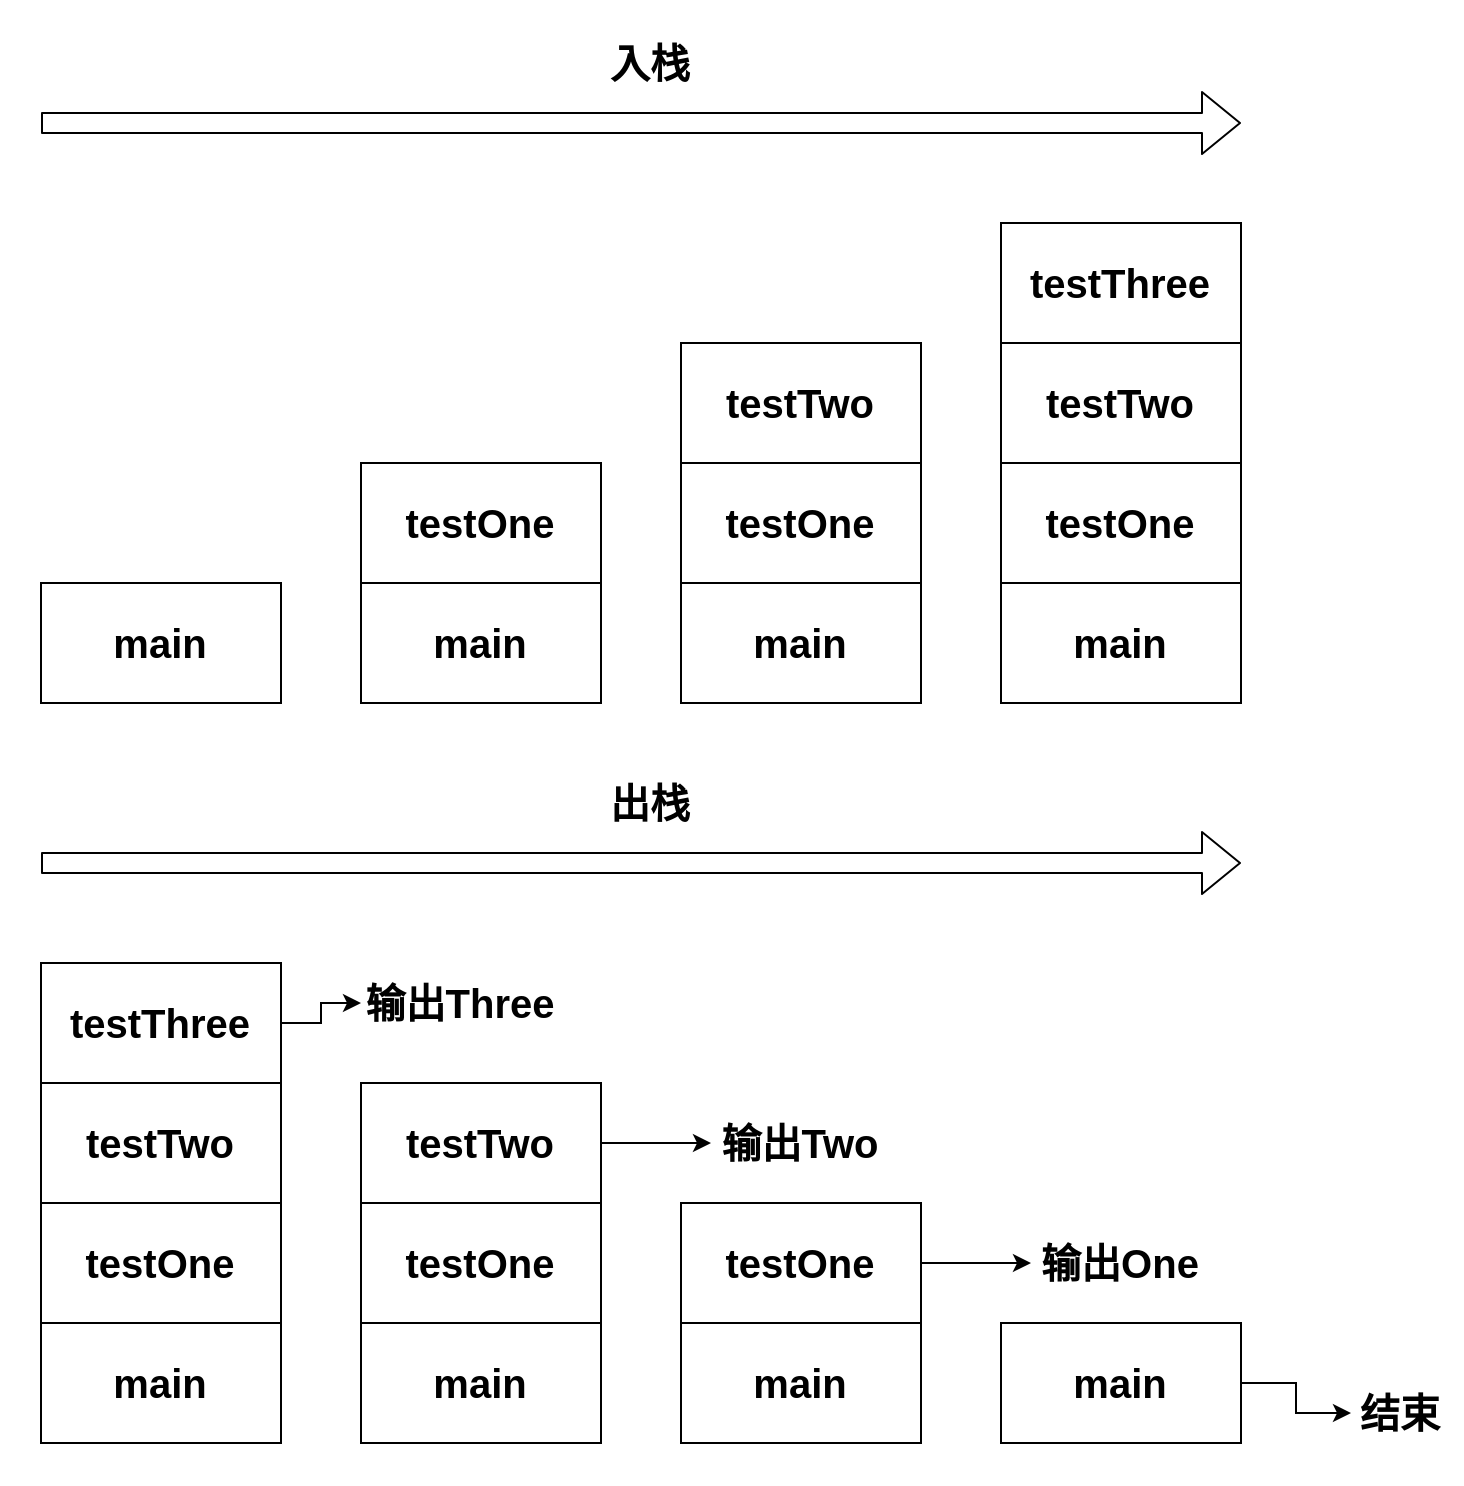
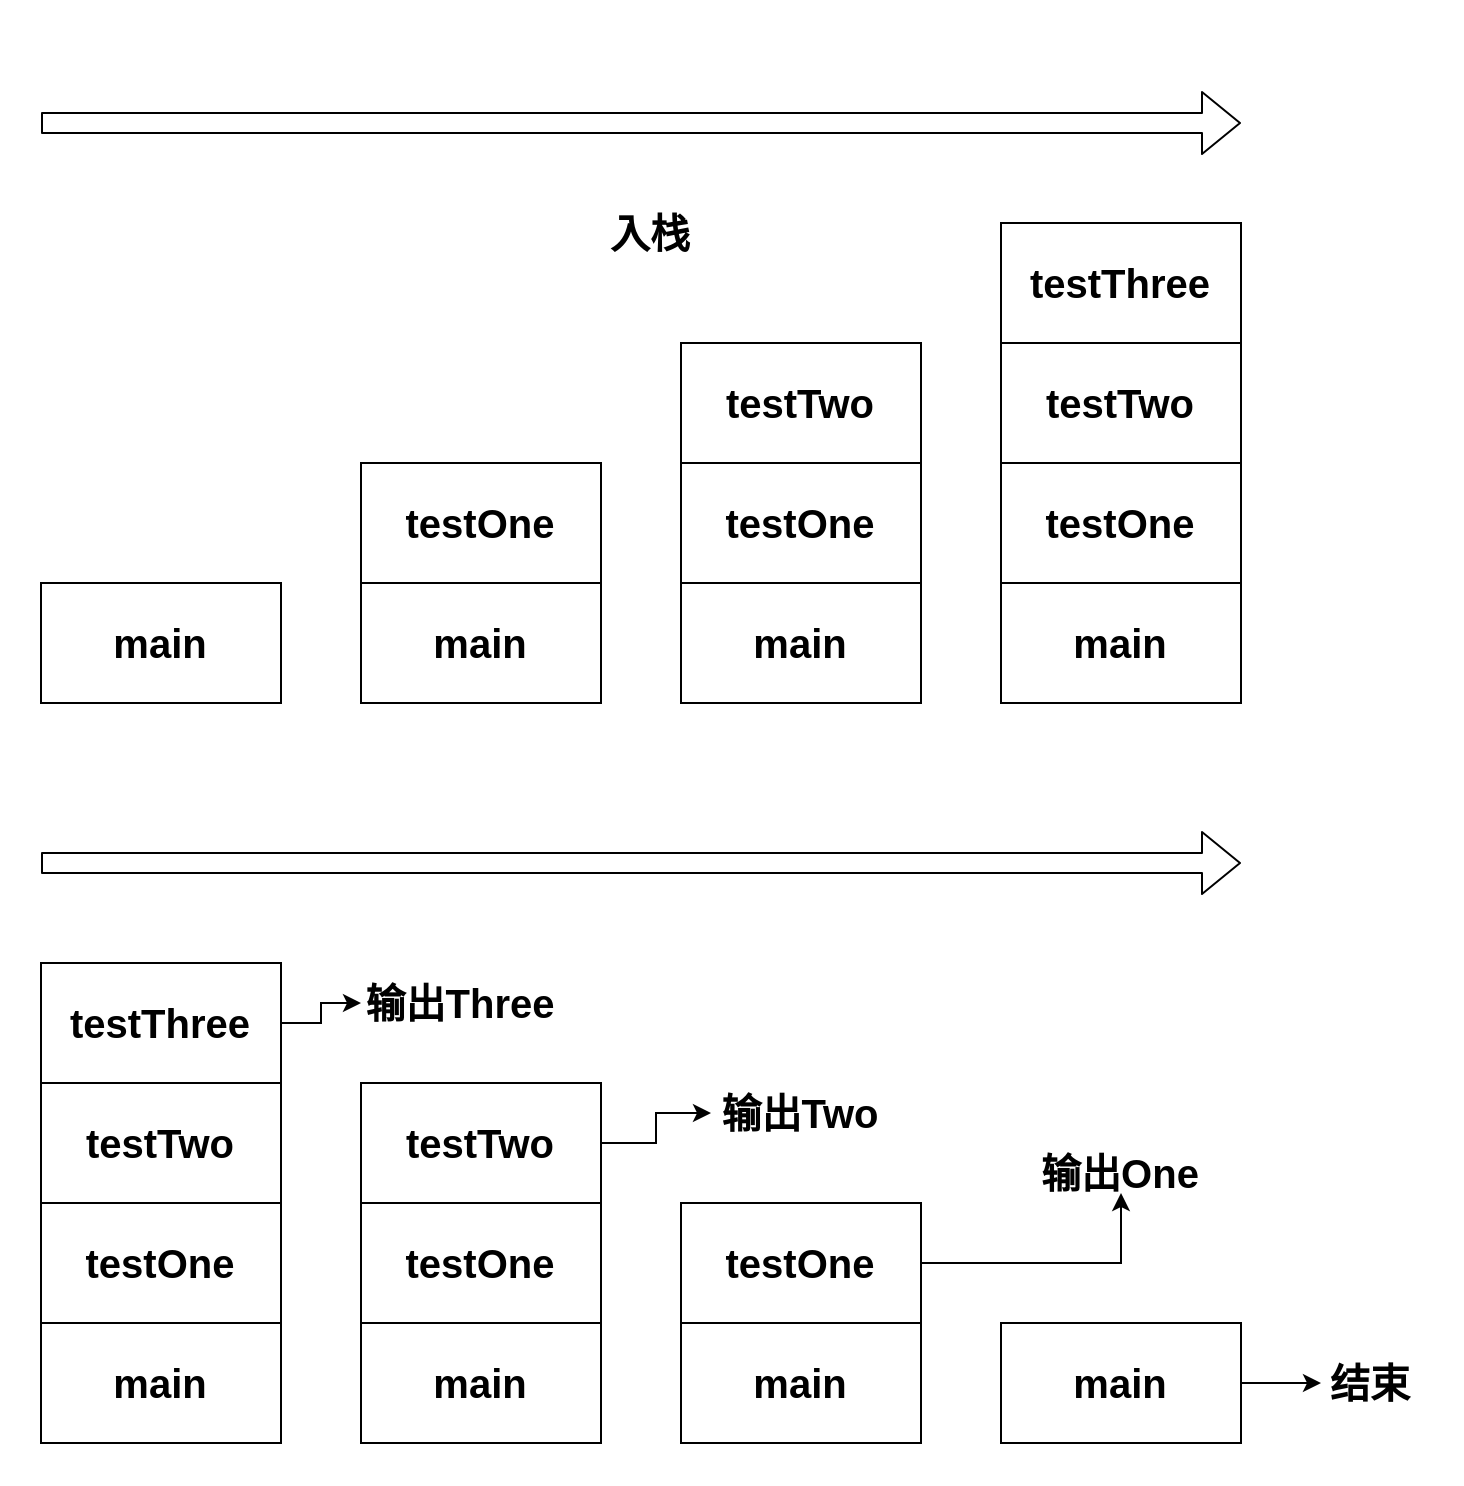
node "入栈": moved (651, 62) -> (651, 232)
node "出栈": removed
node "输出Two": moved (801, 1143) -> (801, 1113)
node "输出One": moved (1121, 1263) -> (1121, 1173)
node "结束": moved (1401, 1413) -> (1371, 1383)
